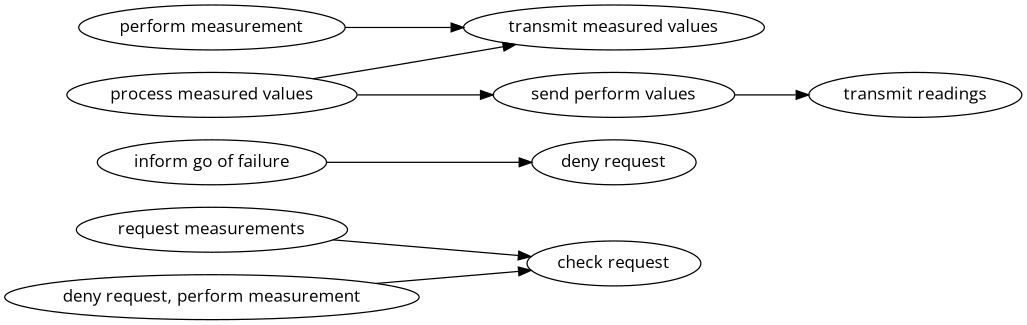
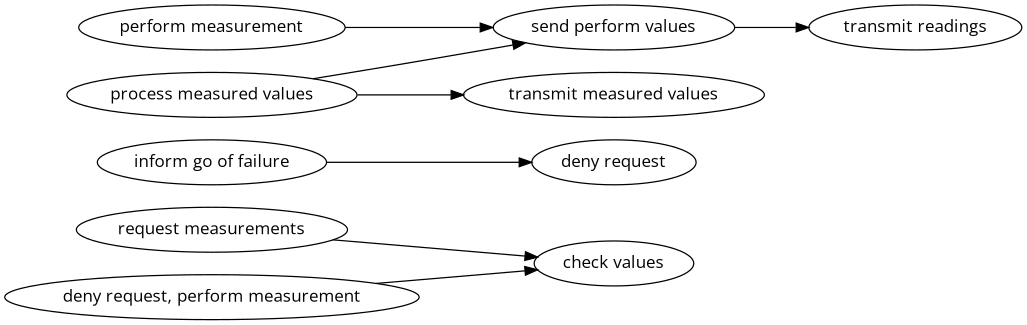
edge "perform measurement" -> "transmit measured values": now "perform measurement" -> "send perform values"
node "check request": label "check request" -> "check values"
